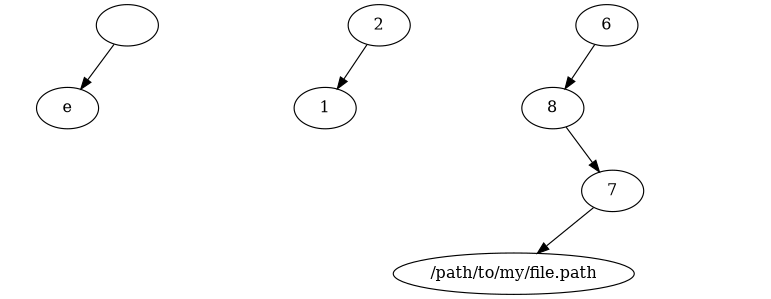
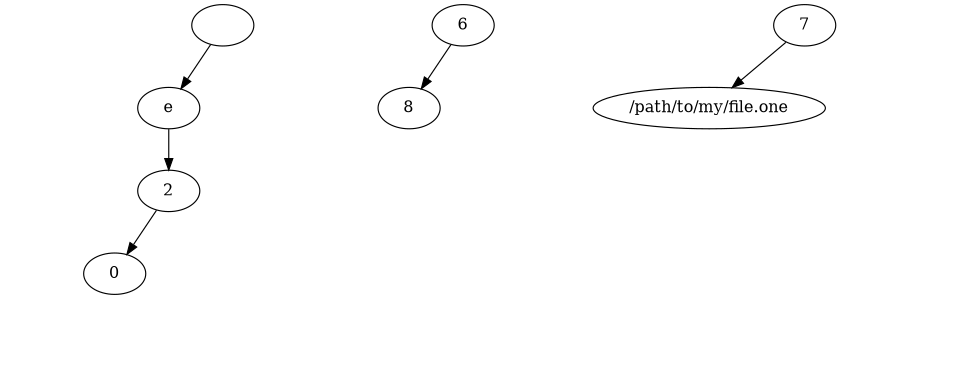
node "1": label "1" -> "0"
edge "e" -> "2": added
edge "8" -> "7": removed
node "/path/to/my/file.path": label "/path/to/my/file.path" -> "/path/to/my/file.one"
